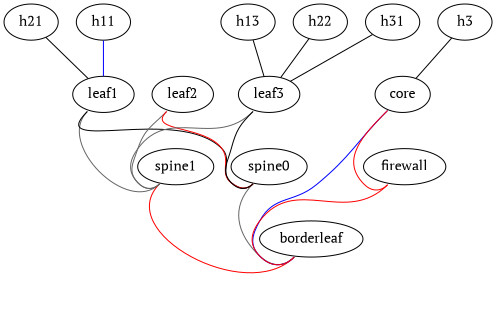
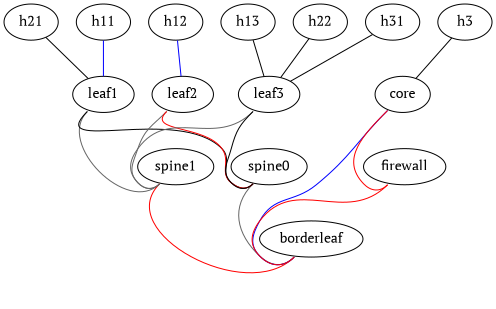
node "h12": added
